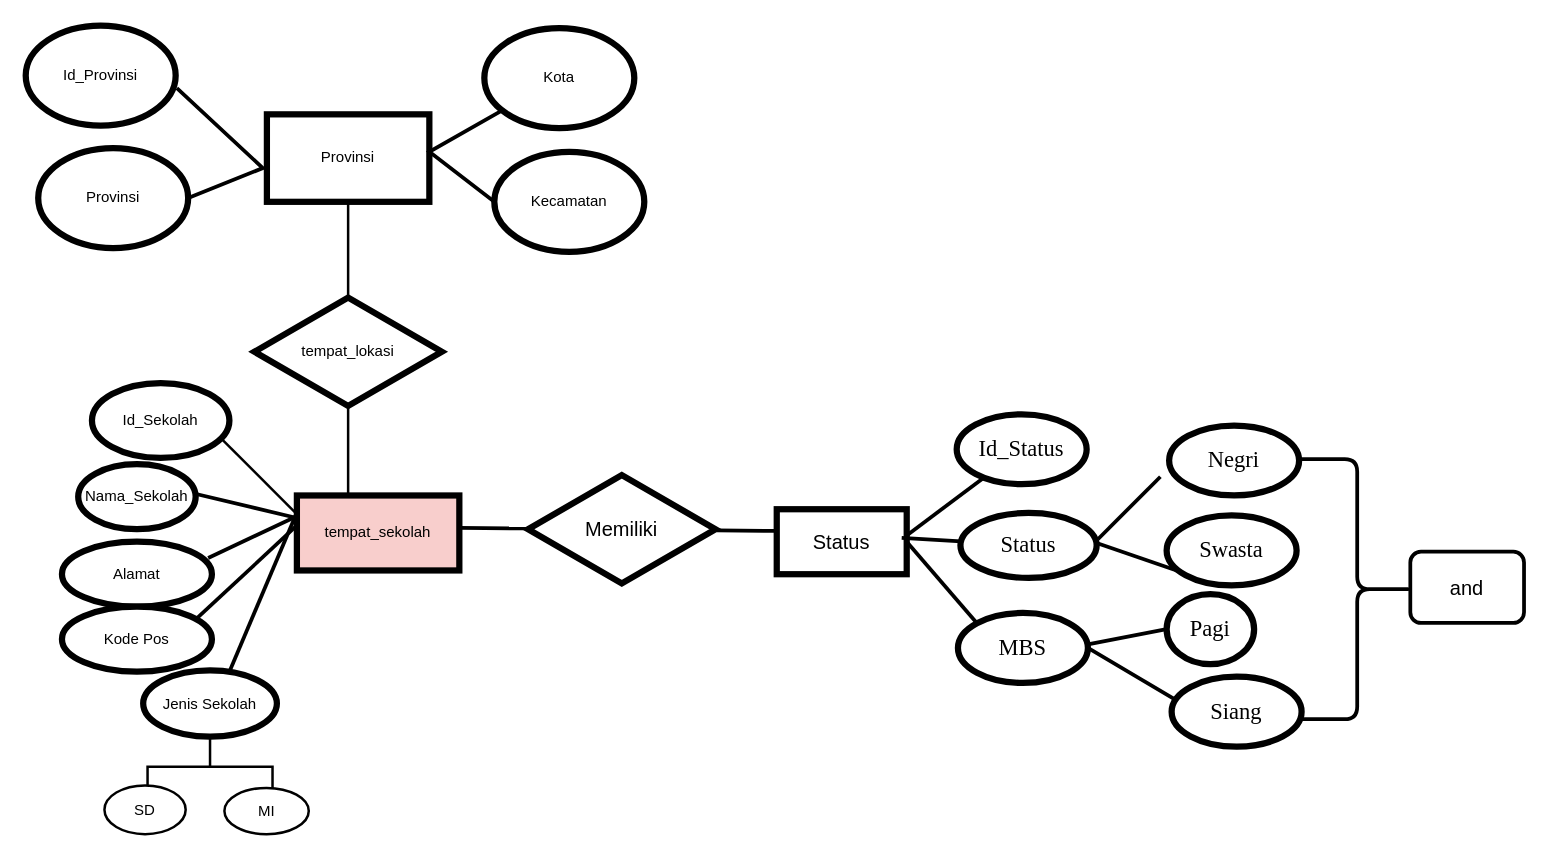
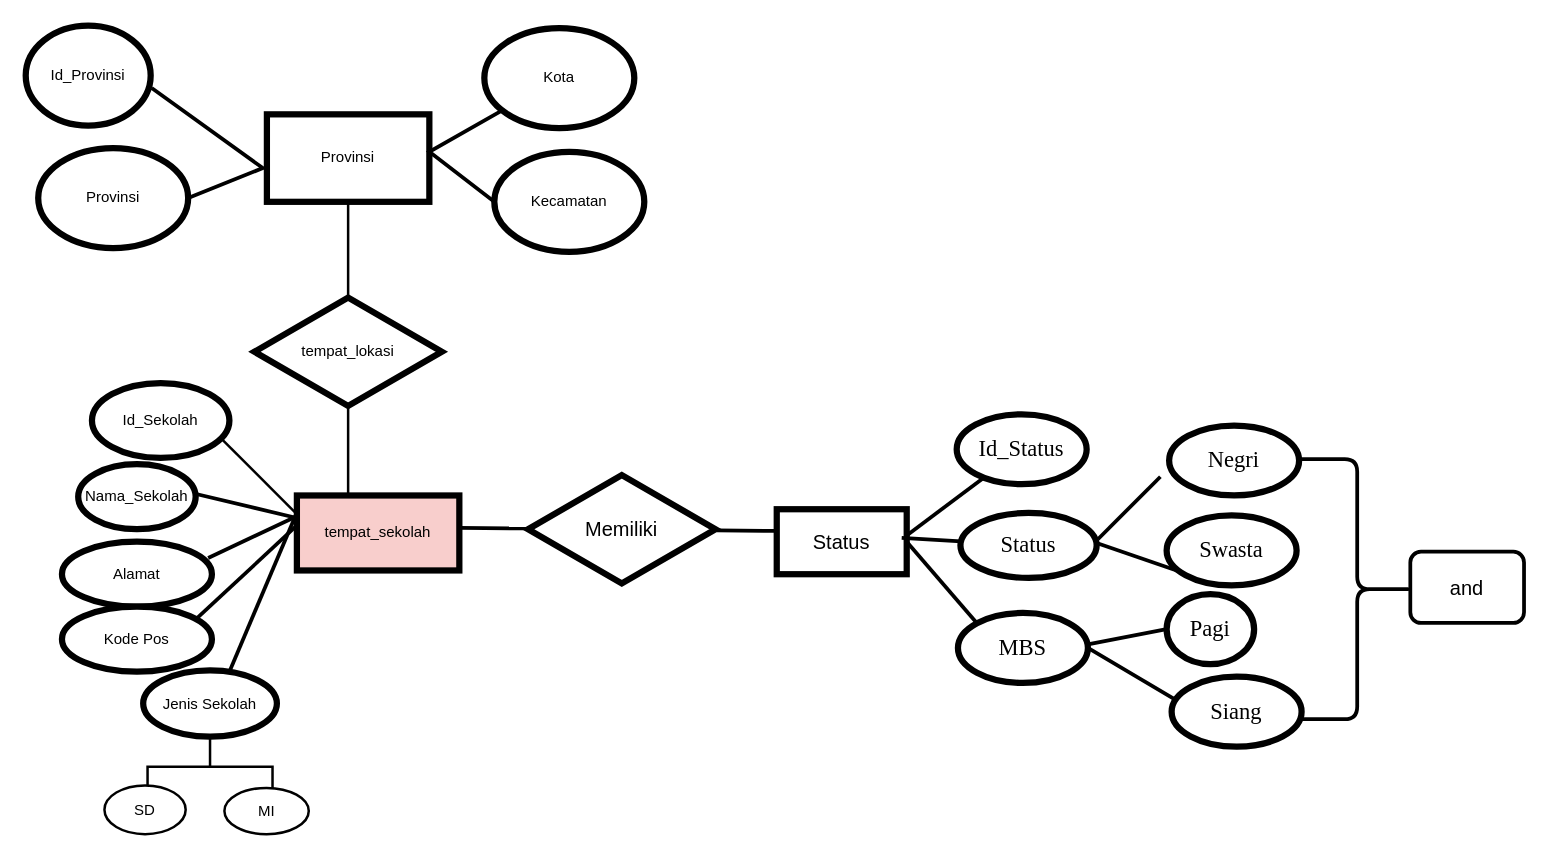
node "Id_Provinsi": size 150x100 -> 125x100
